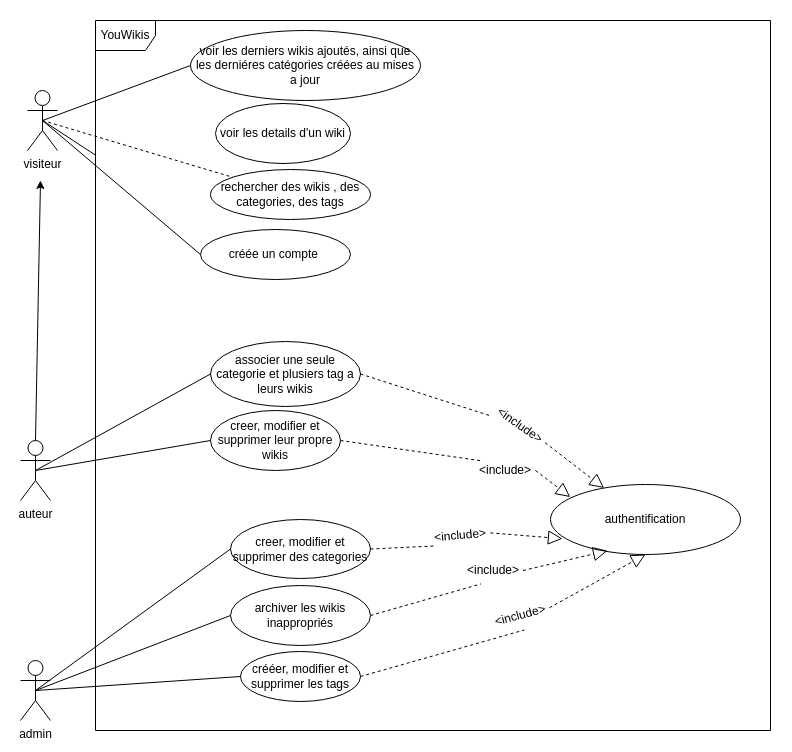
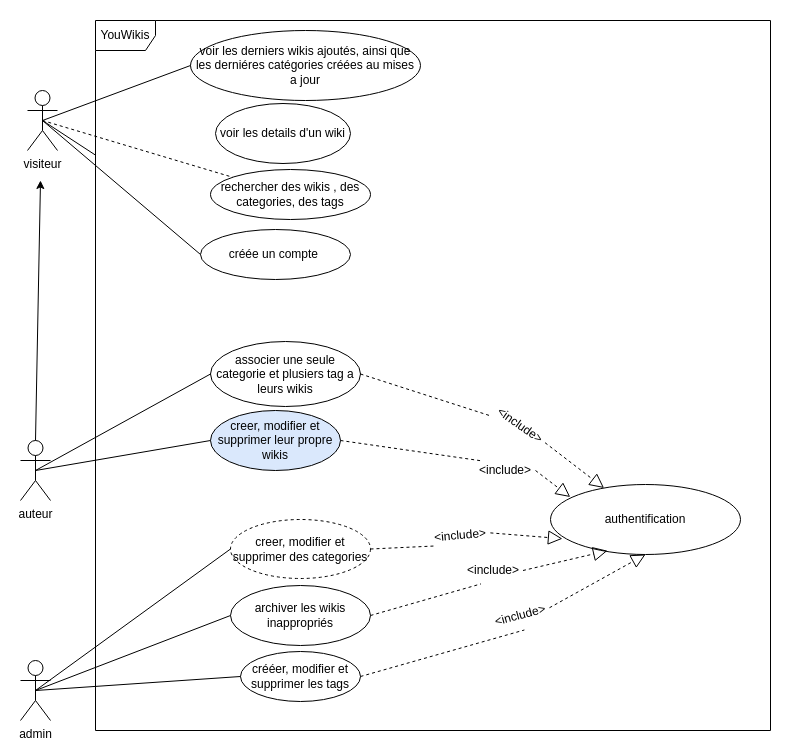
node "creer, modifier et supprimer leur propre wikis": fillcolor #ffffff -> #dae8fc
node "creer, modifier et supprimer des categories": style solid -> dashed
